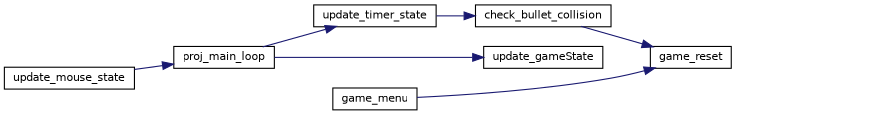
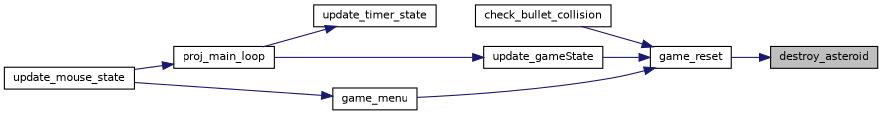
edge "update_timer_state" -> "check_bullet_collision": removed
edge "update_gameState" -> "game_reset": added
node "destroy_asteroid": added
edge "update_mouse_state" -> "game_menu": added
